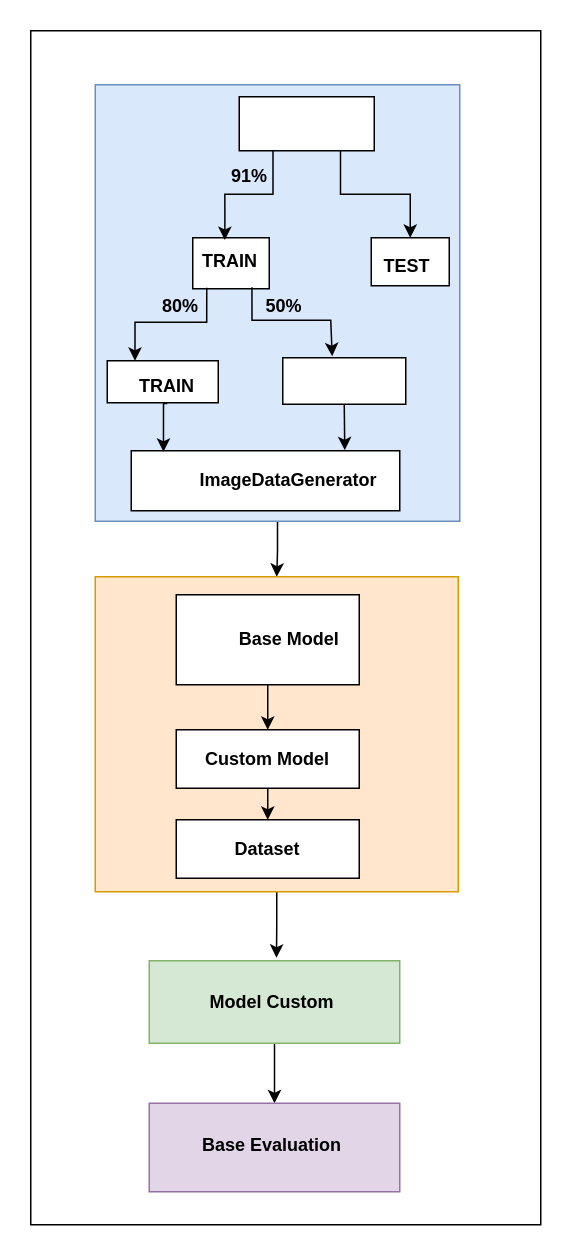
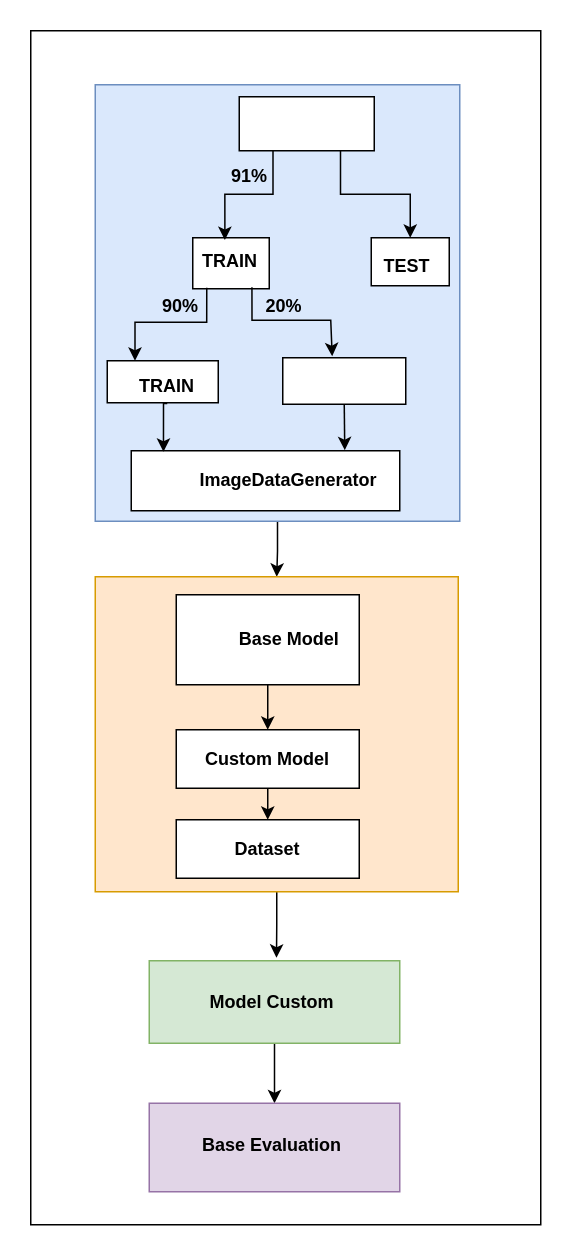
node "80%": label "80%" -> "90%"
node "50%": label "50%" -> "20%"
